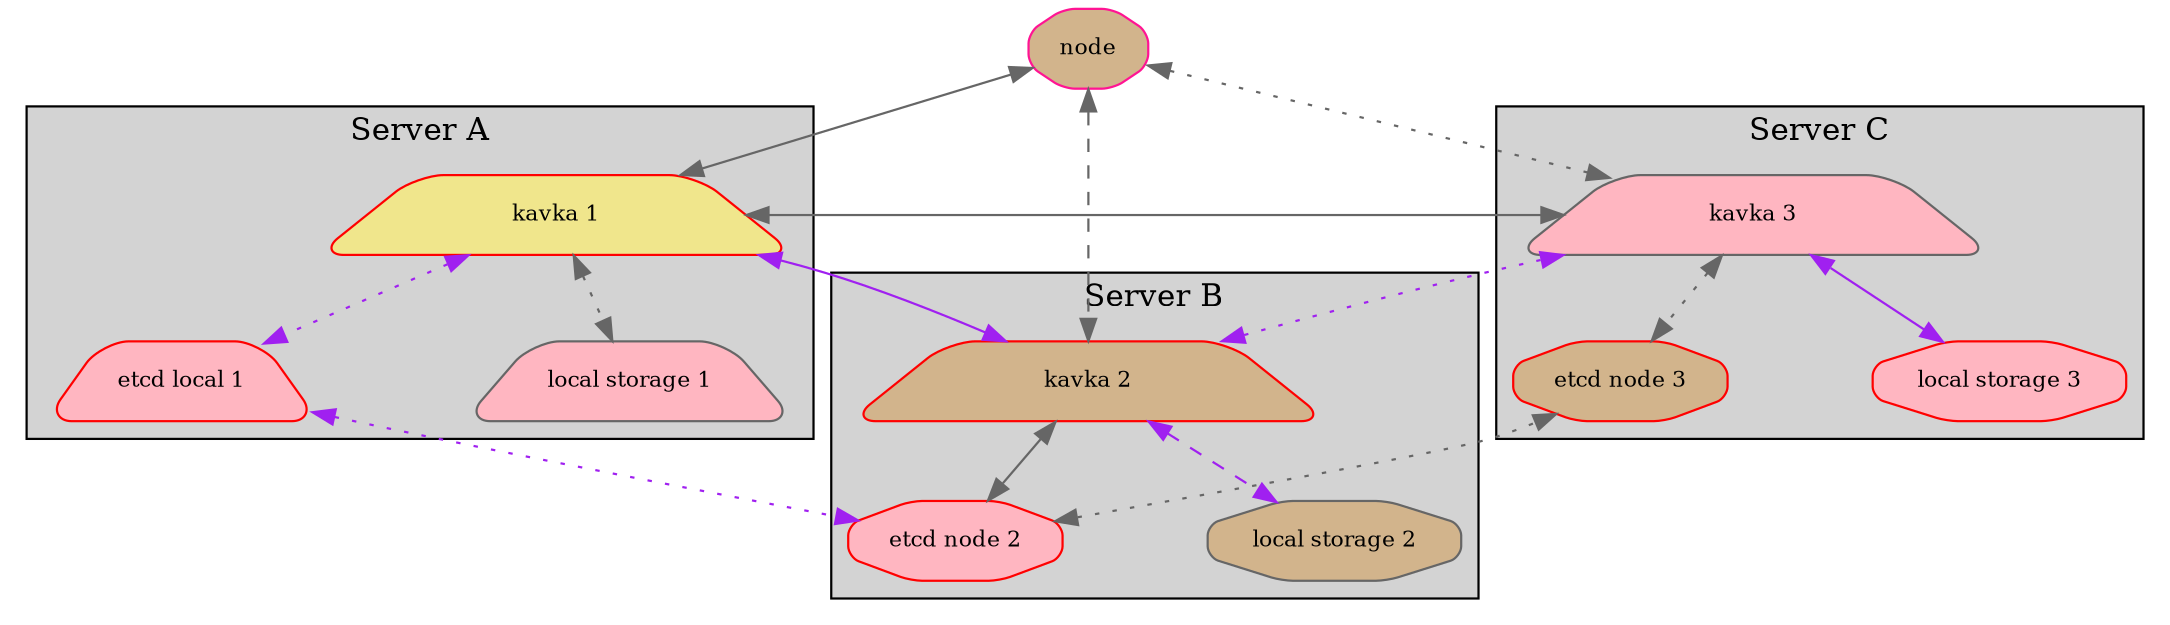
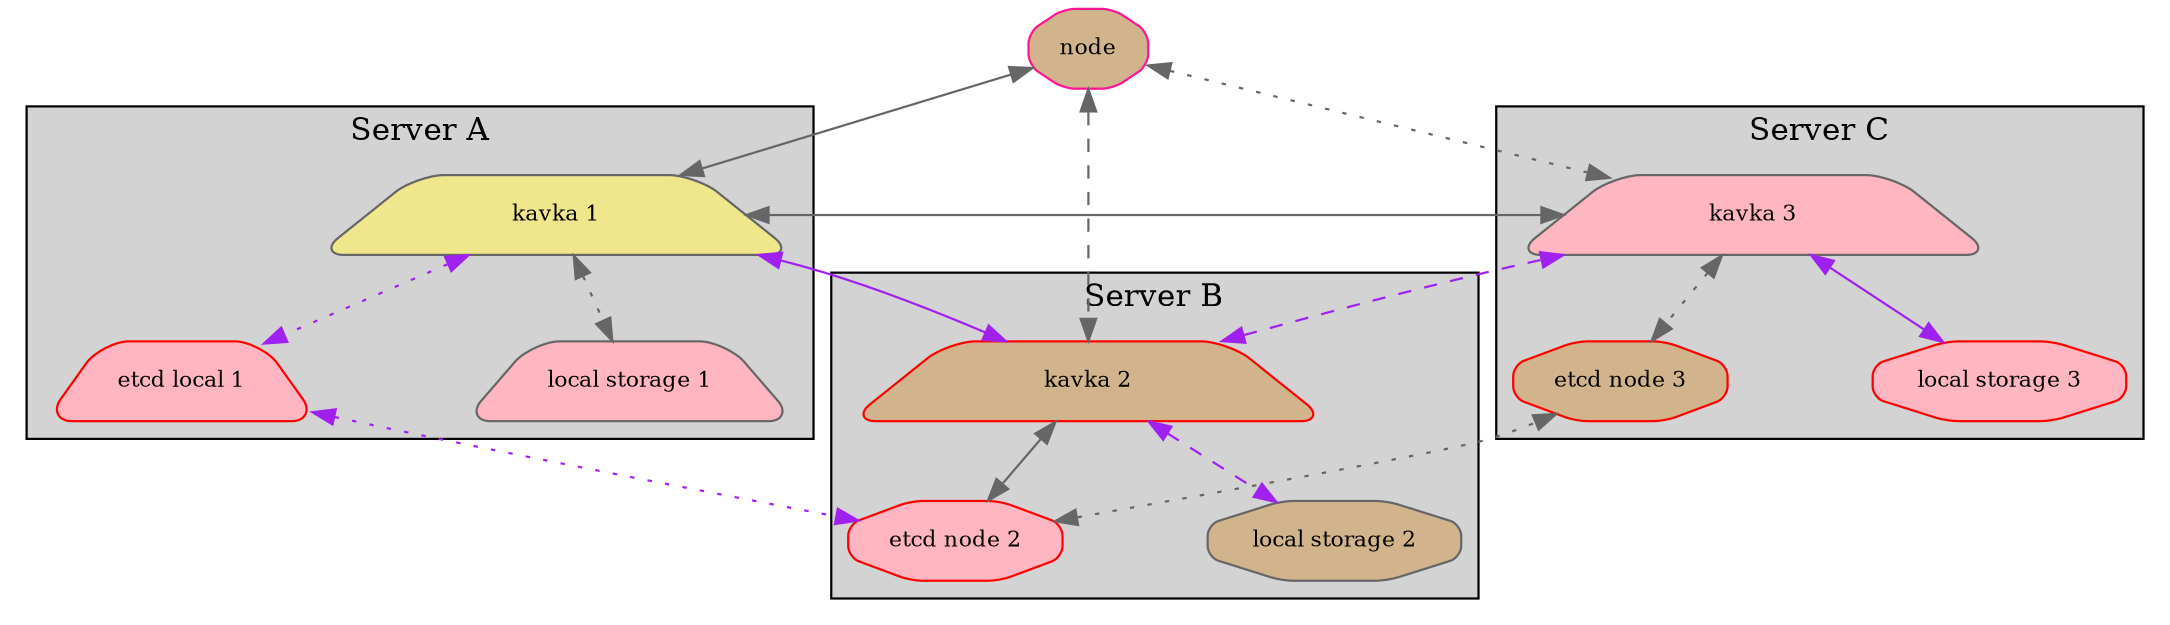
node "kavka 1": color red -> gray40
edge "kavka 3" -- "kavka 2": style dotted -> dashed
